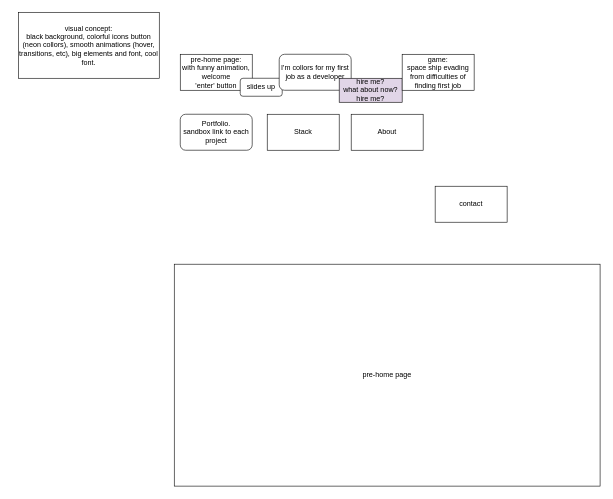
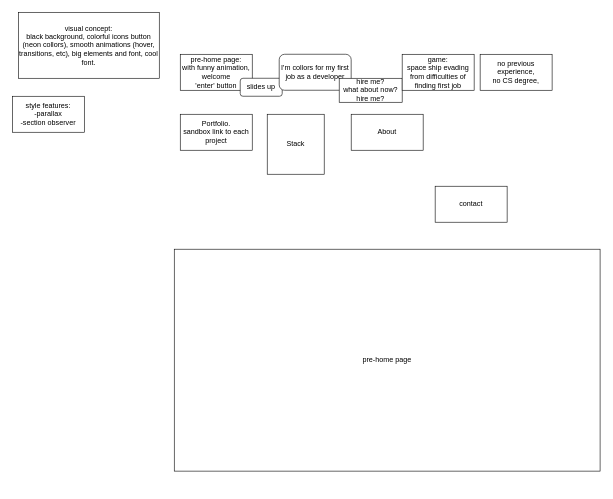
node "no previous experience, no CS degree,": added
node "hire me? what about now? hire me?": fillcolor #e1d5e7 -> #ffffff
node "style features: -parallax -section observer": added
node "Portfolio. sandbox link to each project": shape rounded rectangle -> rectangle
node "Stack": size 72x36 -> 57x60
node "pre-home page": moved (387, 375) -> (387, 360)
